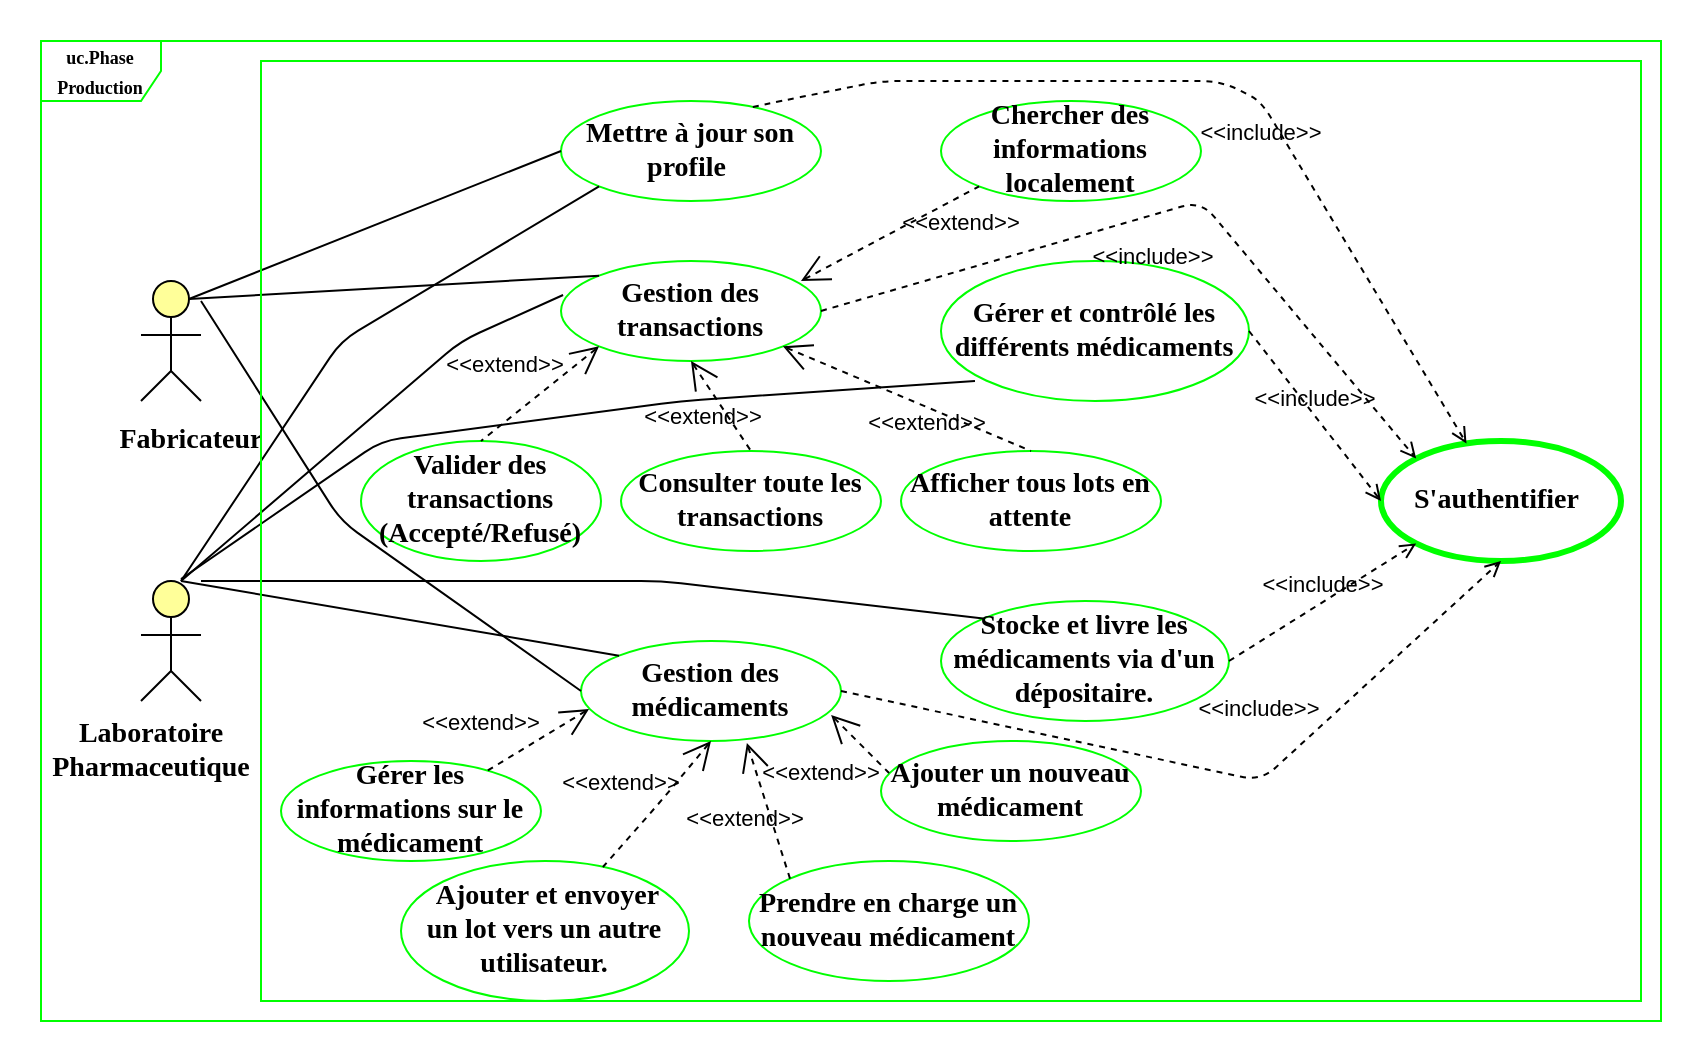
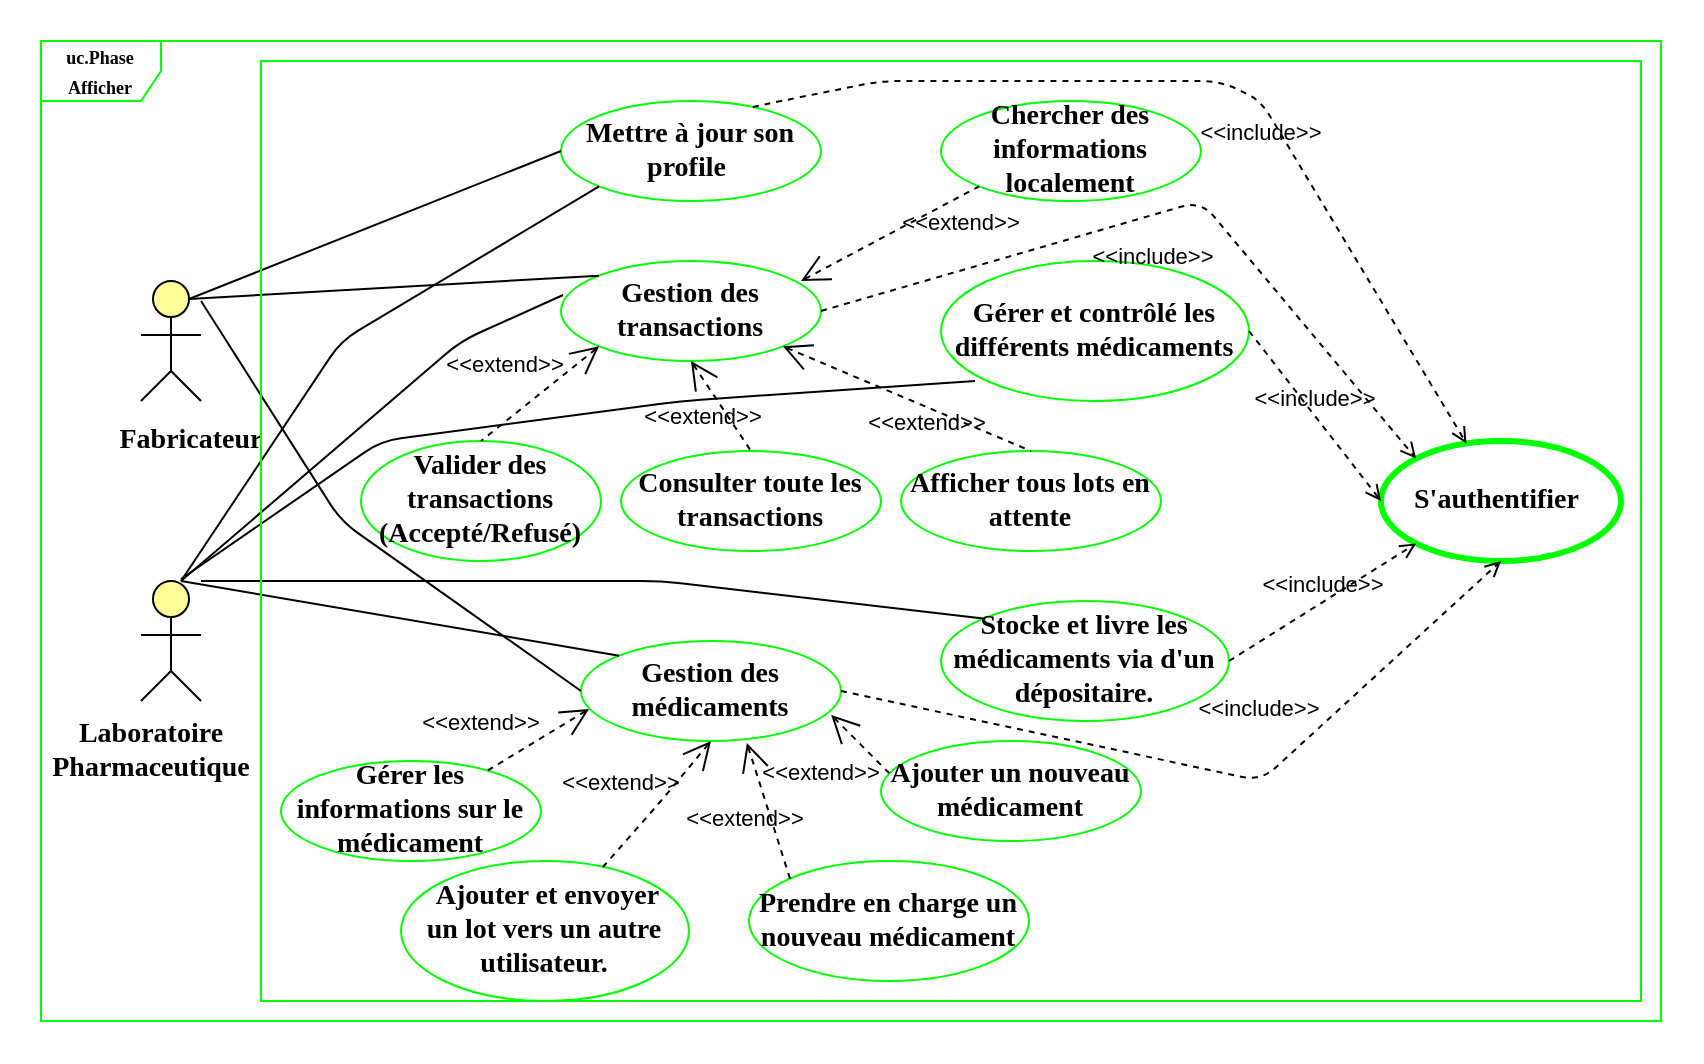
node "uc.Phase Production": label "uc.Phase Production" -> "uc.Phase Afficher"
